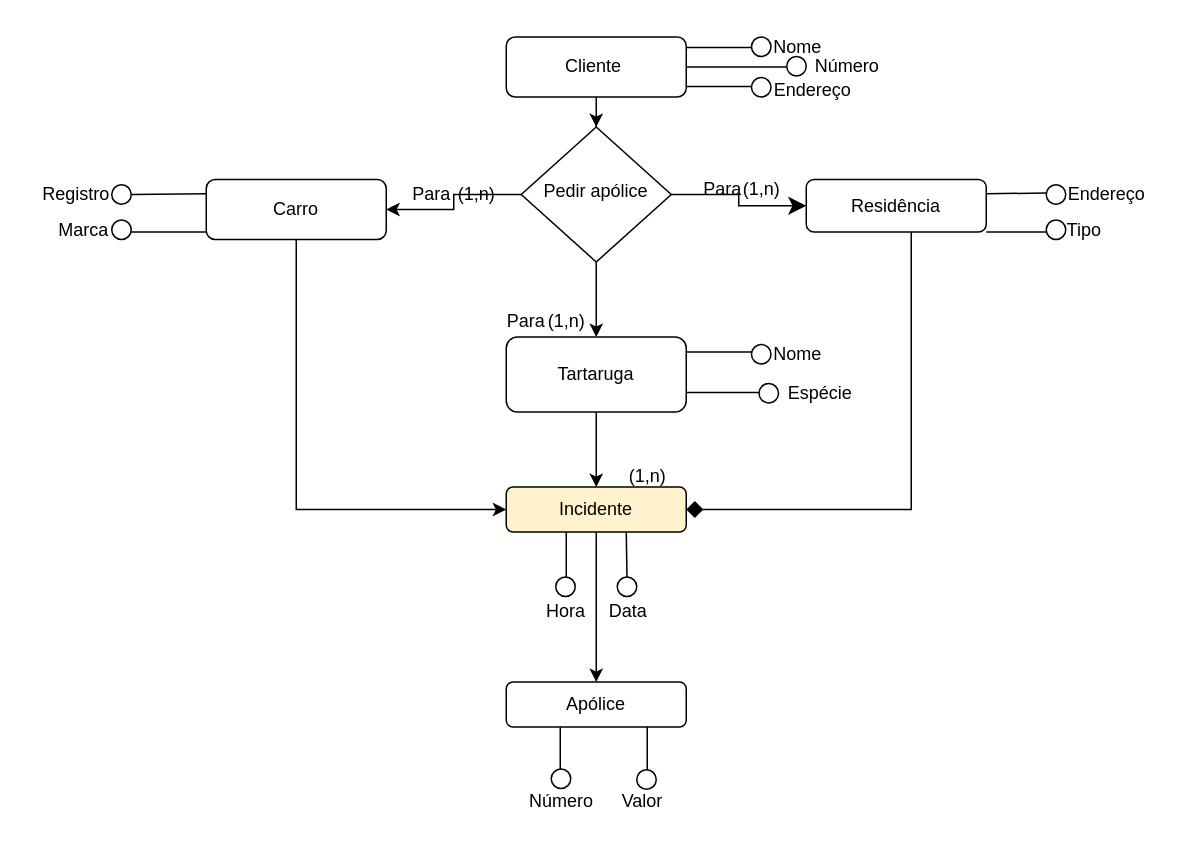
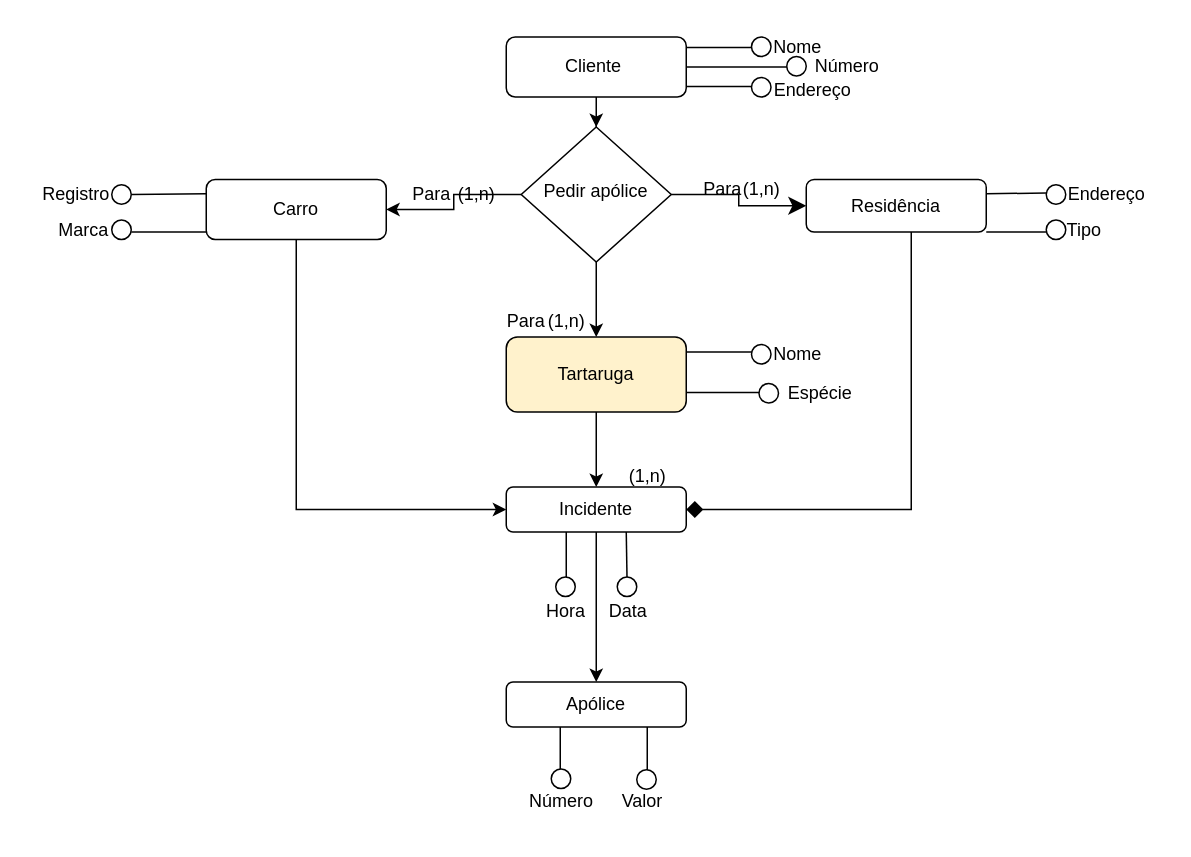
node "Tartaruga": fillcolor #ffffff -> #fff2cc
node "Incidente": fillcolor #fff2cc -> #ffffff
